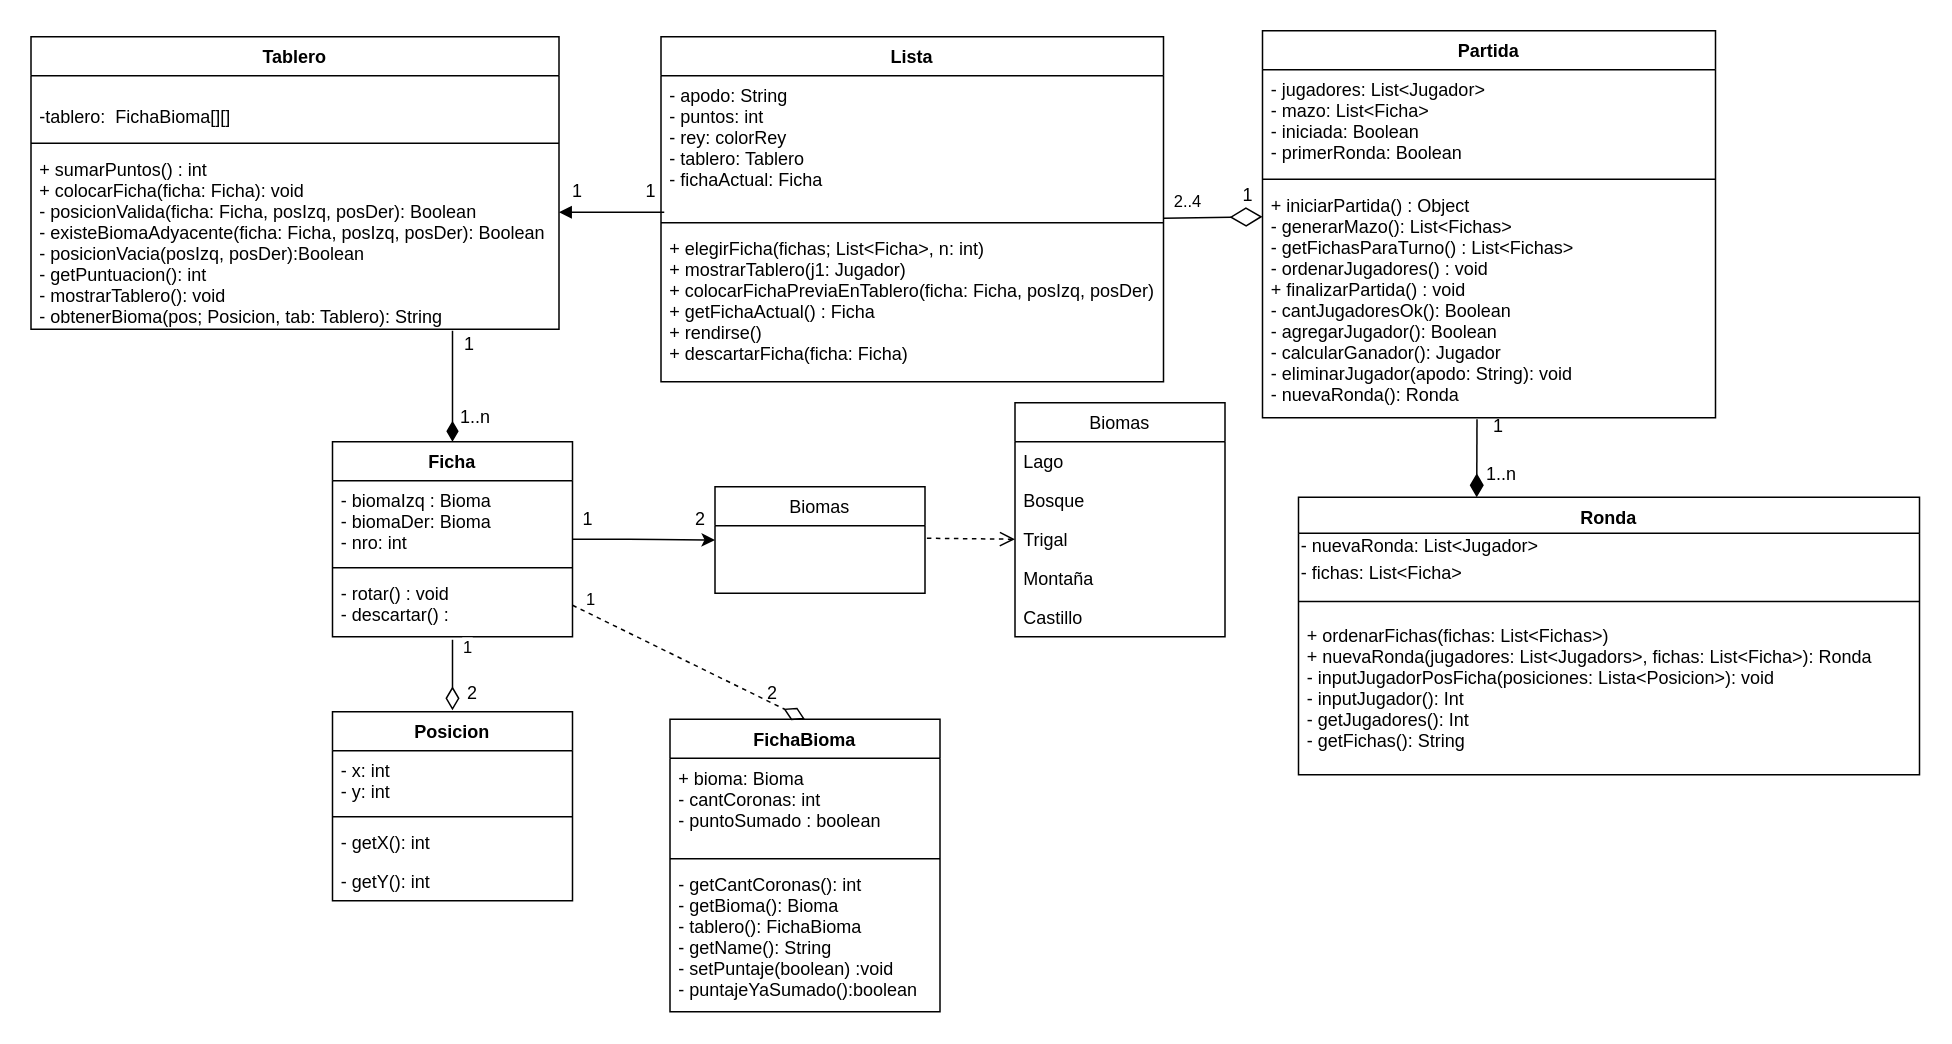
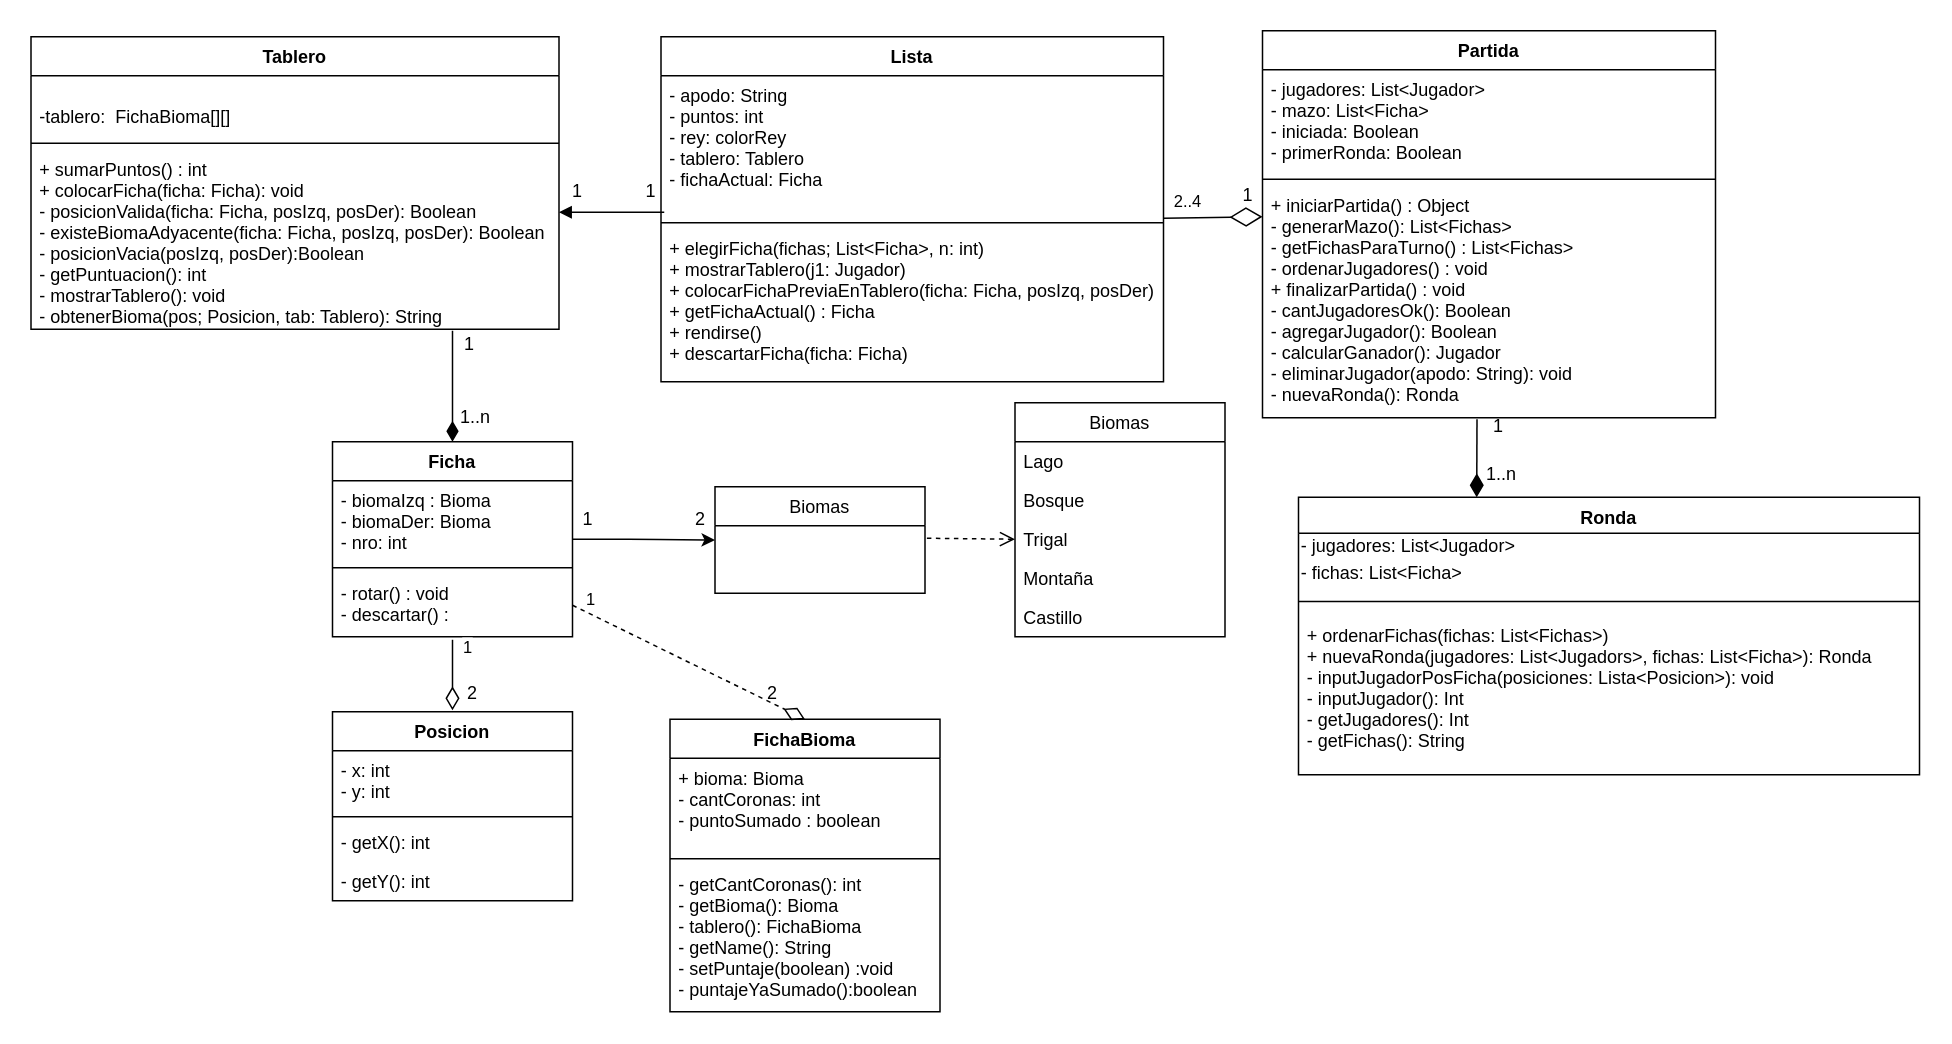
node "- nuevaRonda: List<Jugador>": label "- nuevaRonda: List<Jugador>" -> "- jugadores: List<Jugador>"
